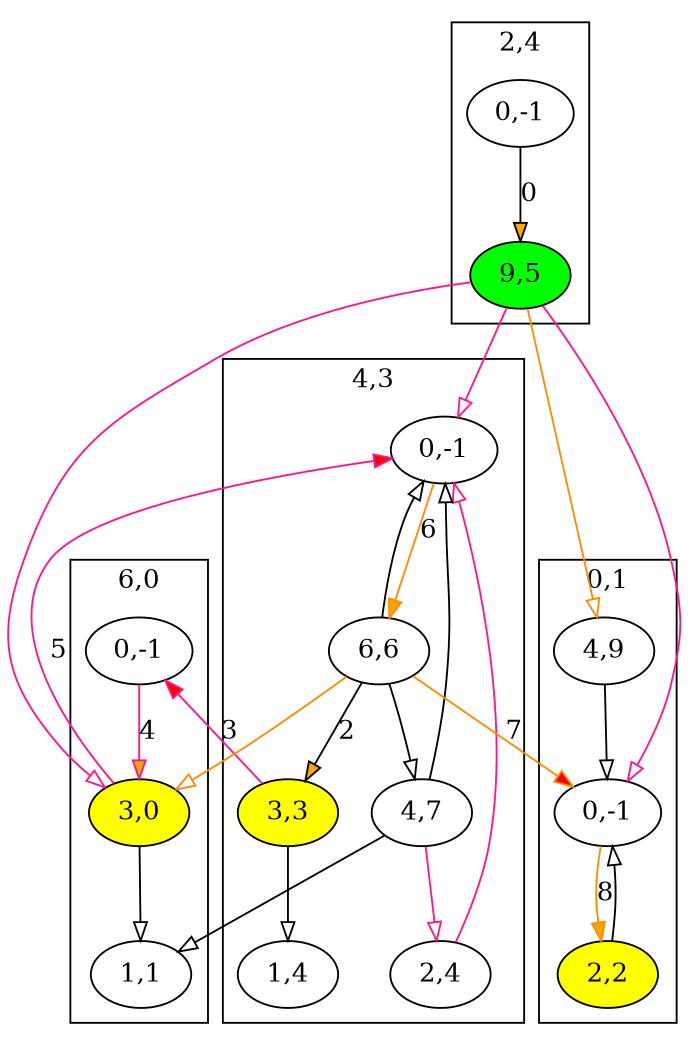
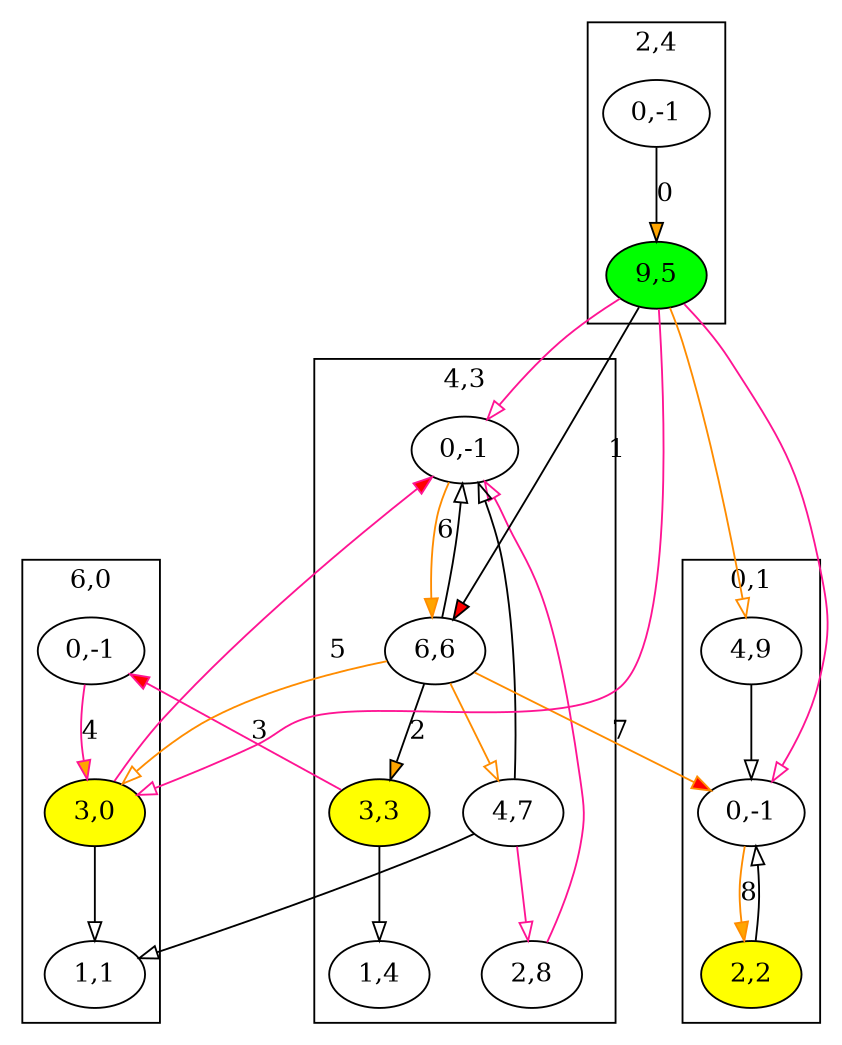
edge "9,5" -> "6,6": added, label "1"
edge "6,6" -> "4,7": color black -> darkorange
node "2,4": label "2,4" -> "2,8"
